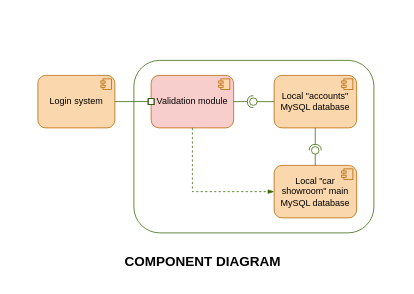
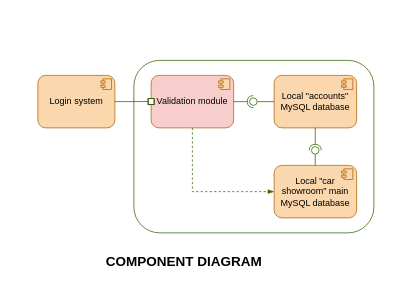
node "COMPONENT DIAGRAM": moved (203, 261) -> (184, 261)
